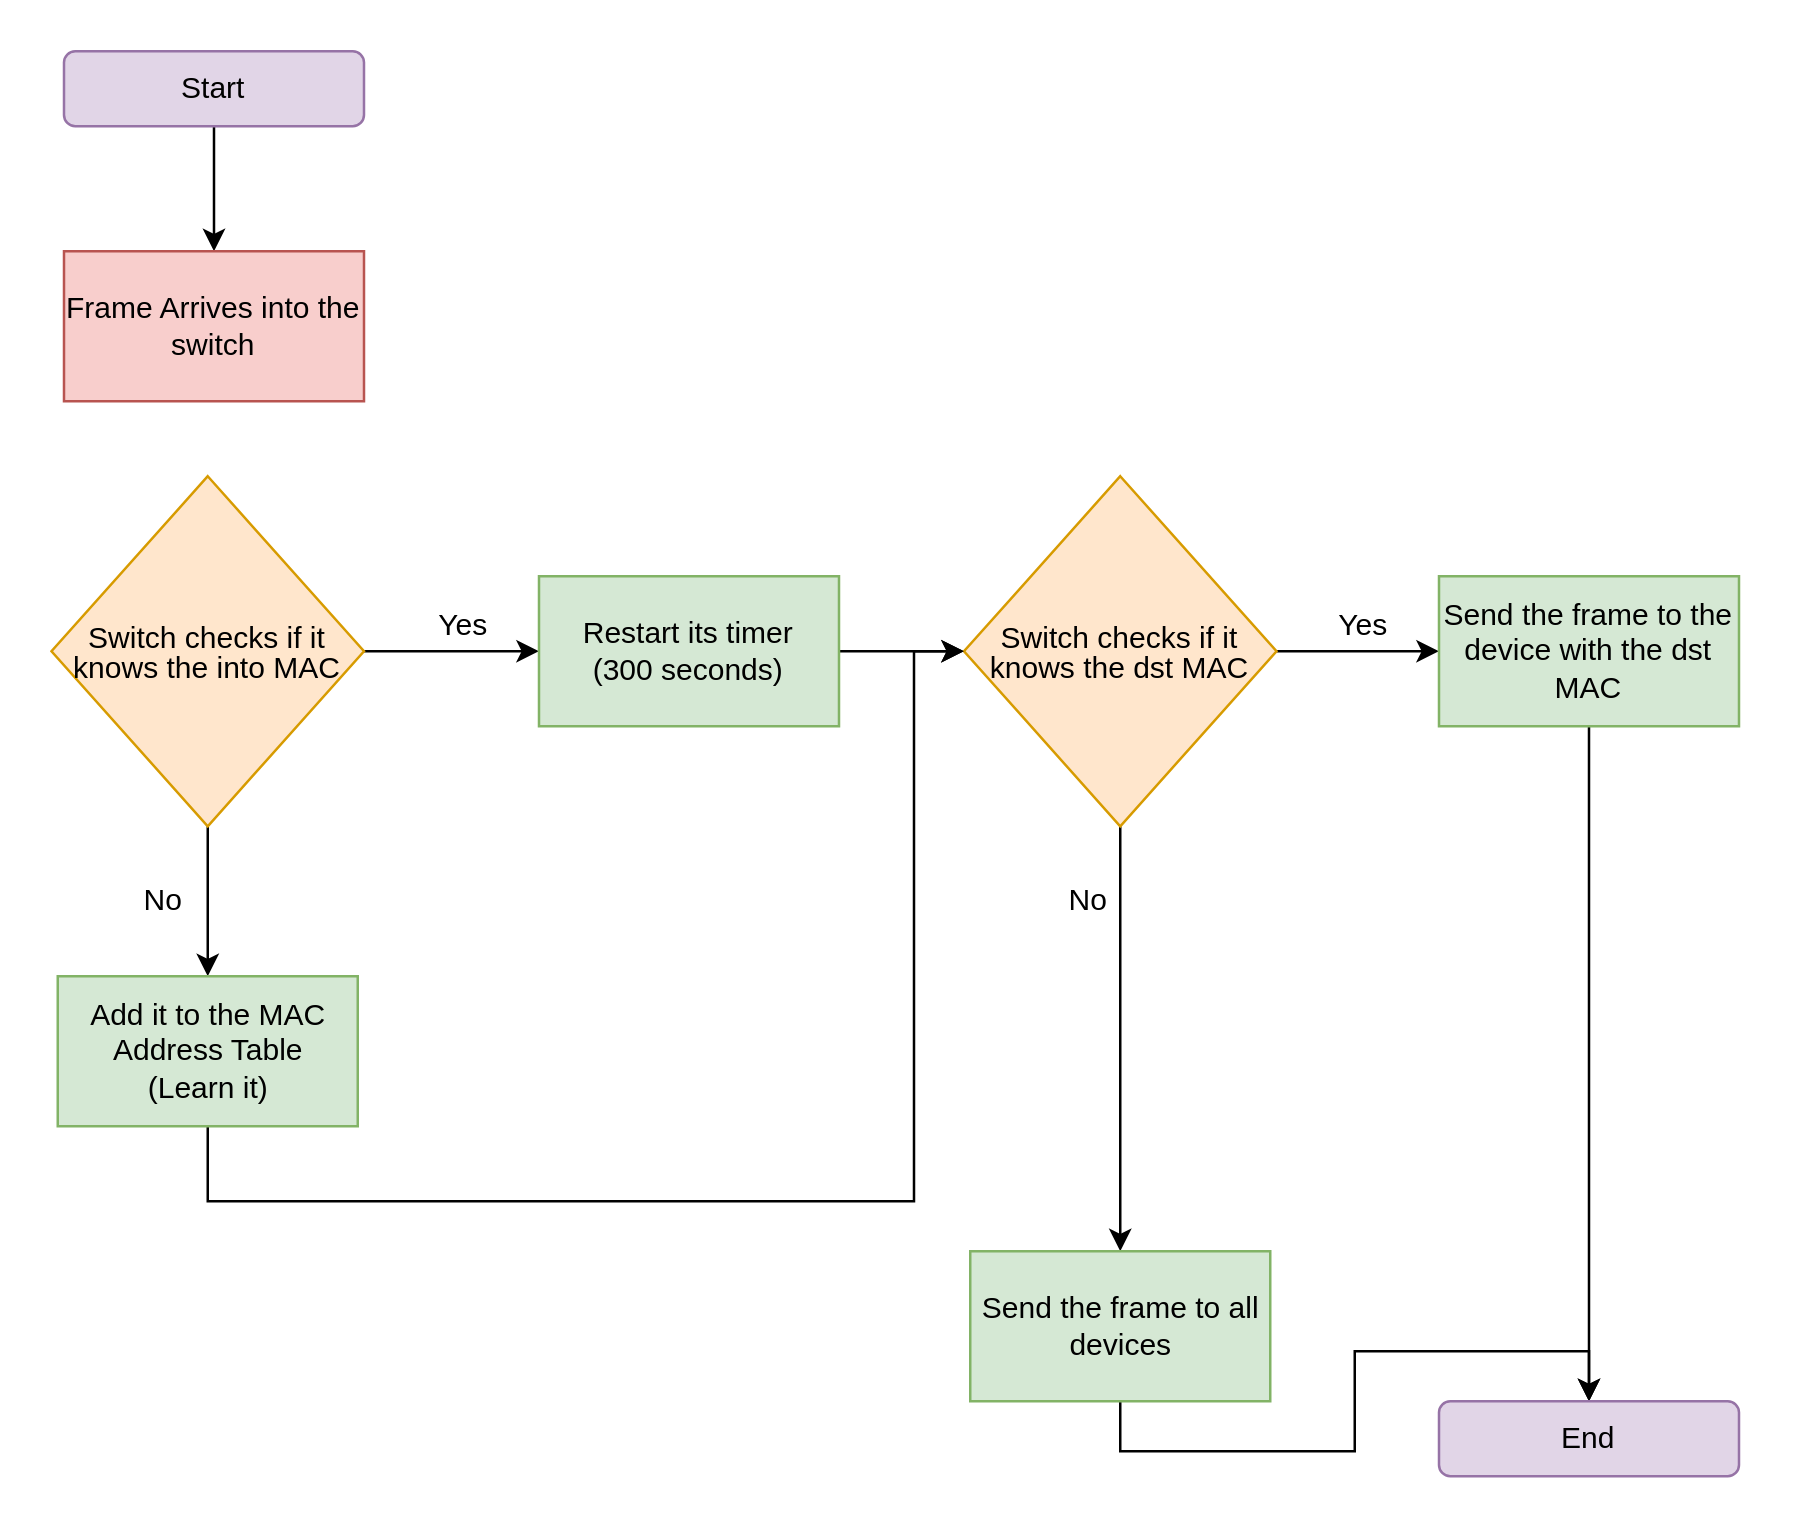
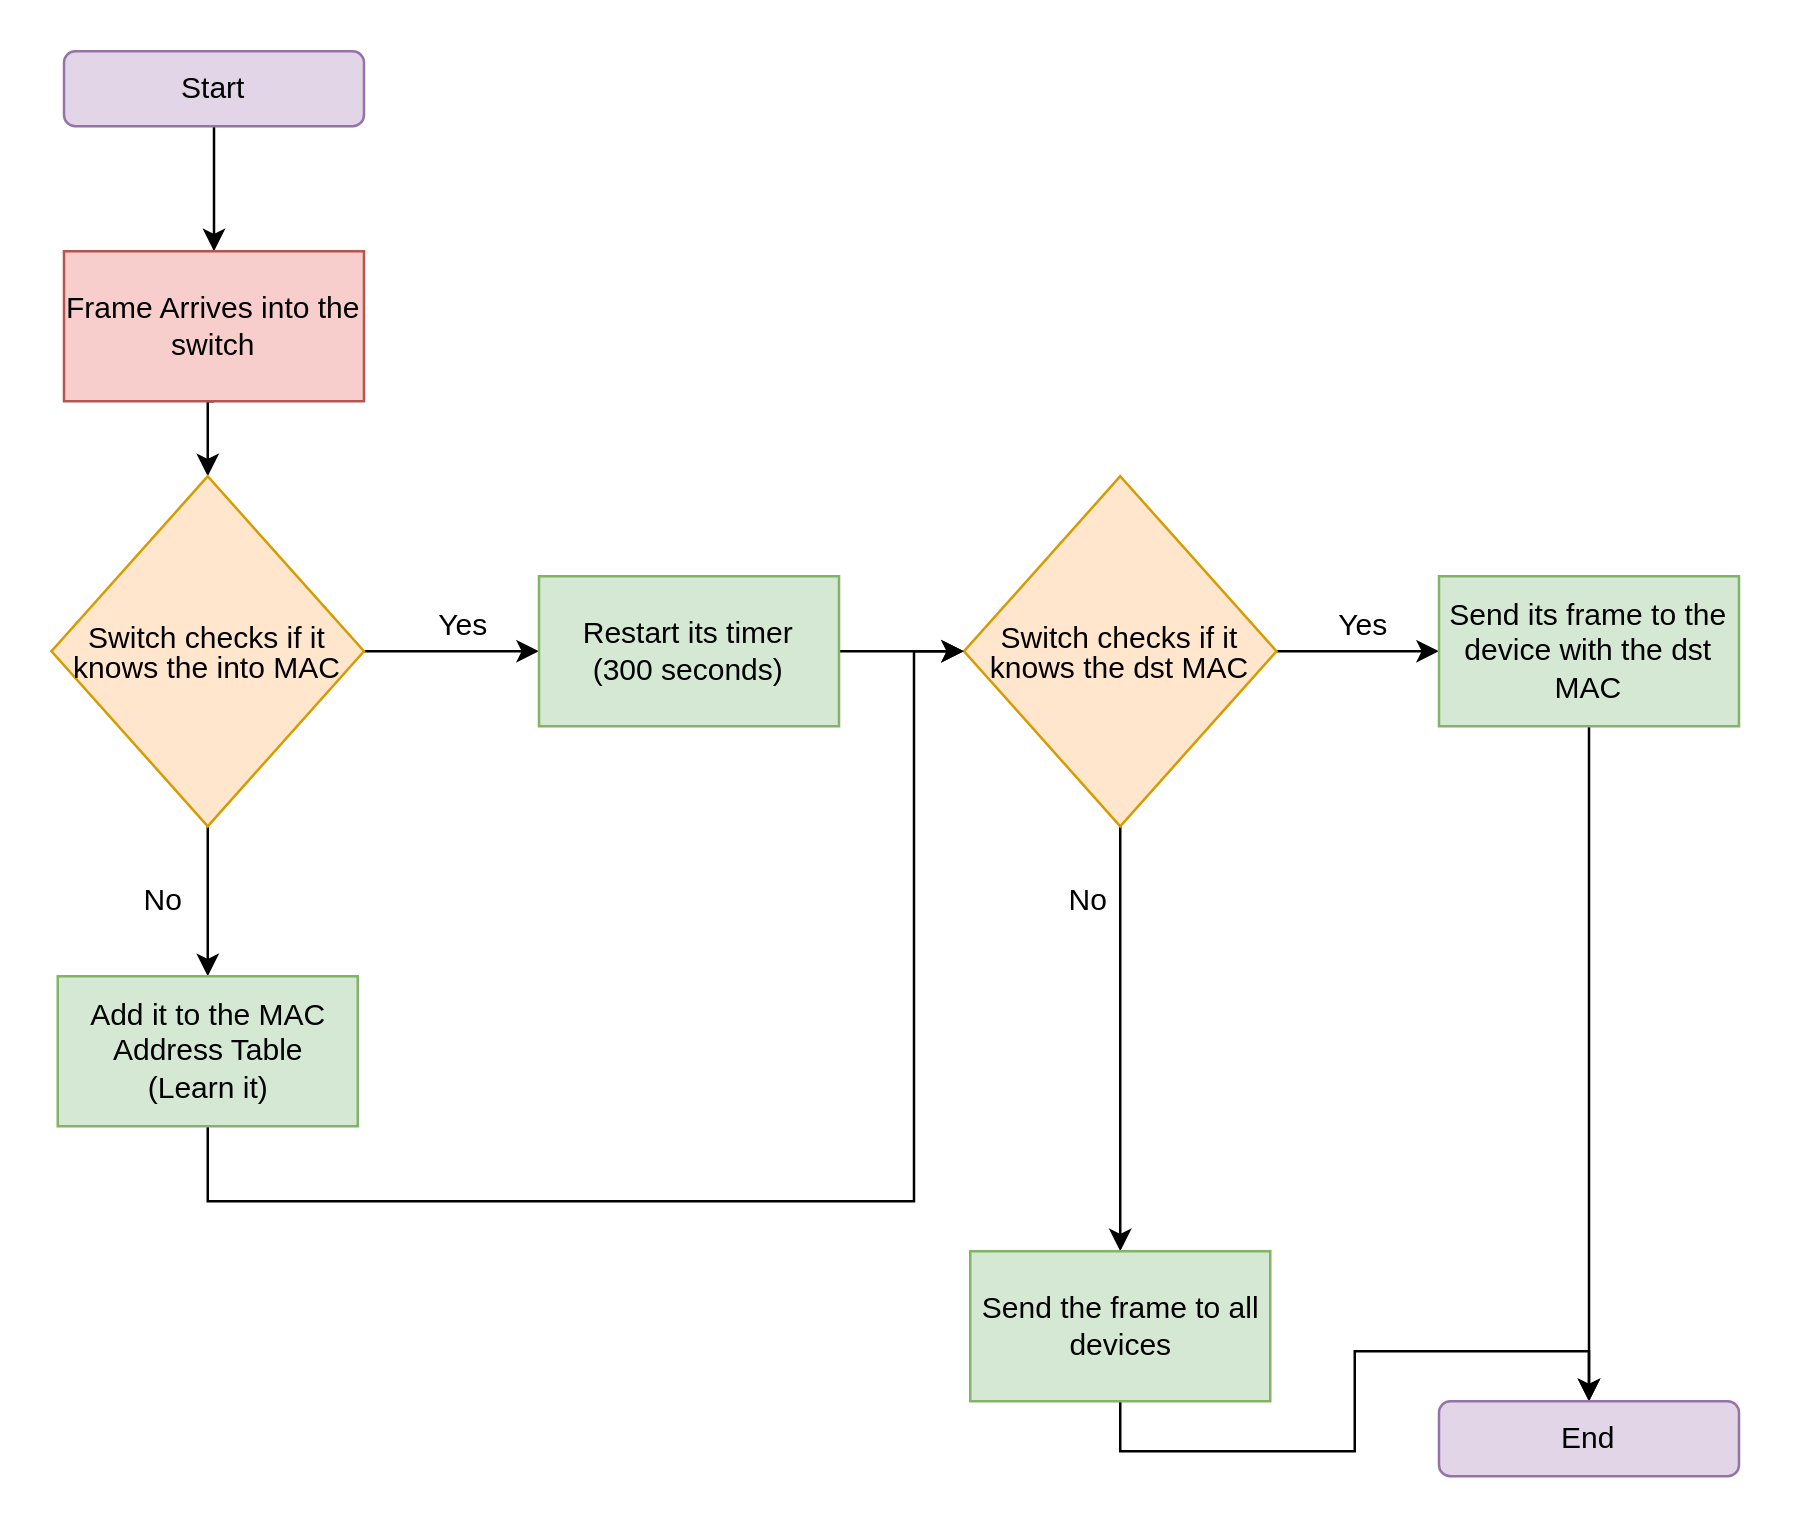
edge "Frame Arrives into the switch" -> "Switch checks if it knows the into MAC": added
node "Send the frame to the device with the dst MAC": label "Send the frame to the device with the dst MAC" -> "Send its frame to the device with the dst MAC"
